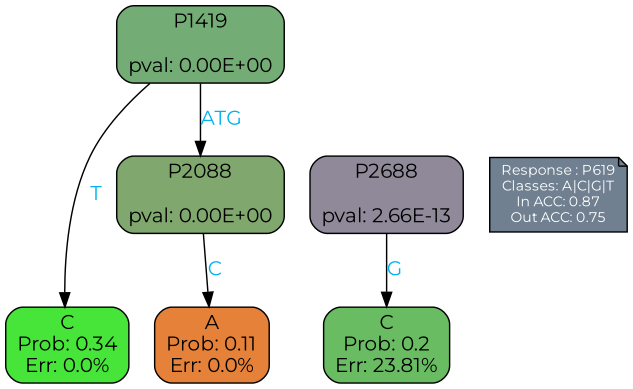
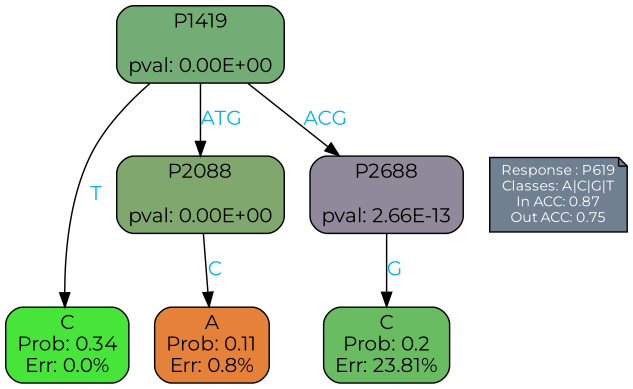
edge "P1419 pval: 0.00E+00" -> "P2688 pval: 2.66E-13": added, label "ACG"
node "A Prob: 0.11 Err: 0.0%": label "A Prob: 0.11 Err: 0.0%" -> "A Prob: 0.11 Err: 0.8%"
